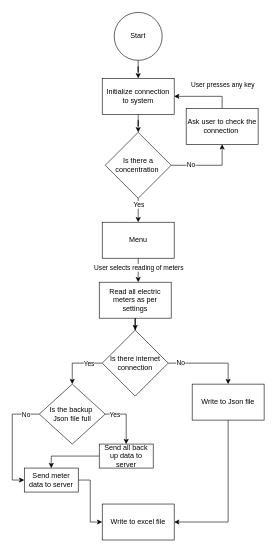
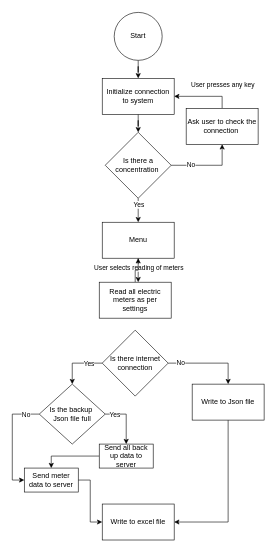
edge "Read all electric meters as per settings" -> "Is there internet connection": now "Read all electric meters as per settings" -> "Menu"
